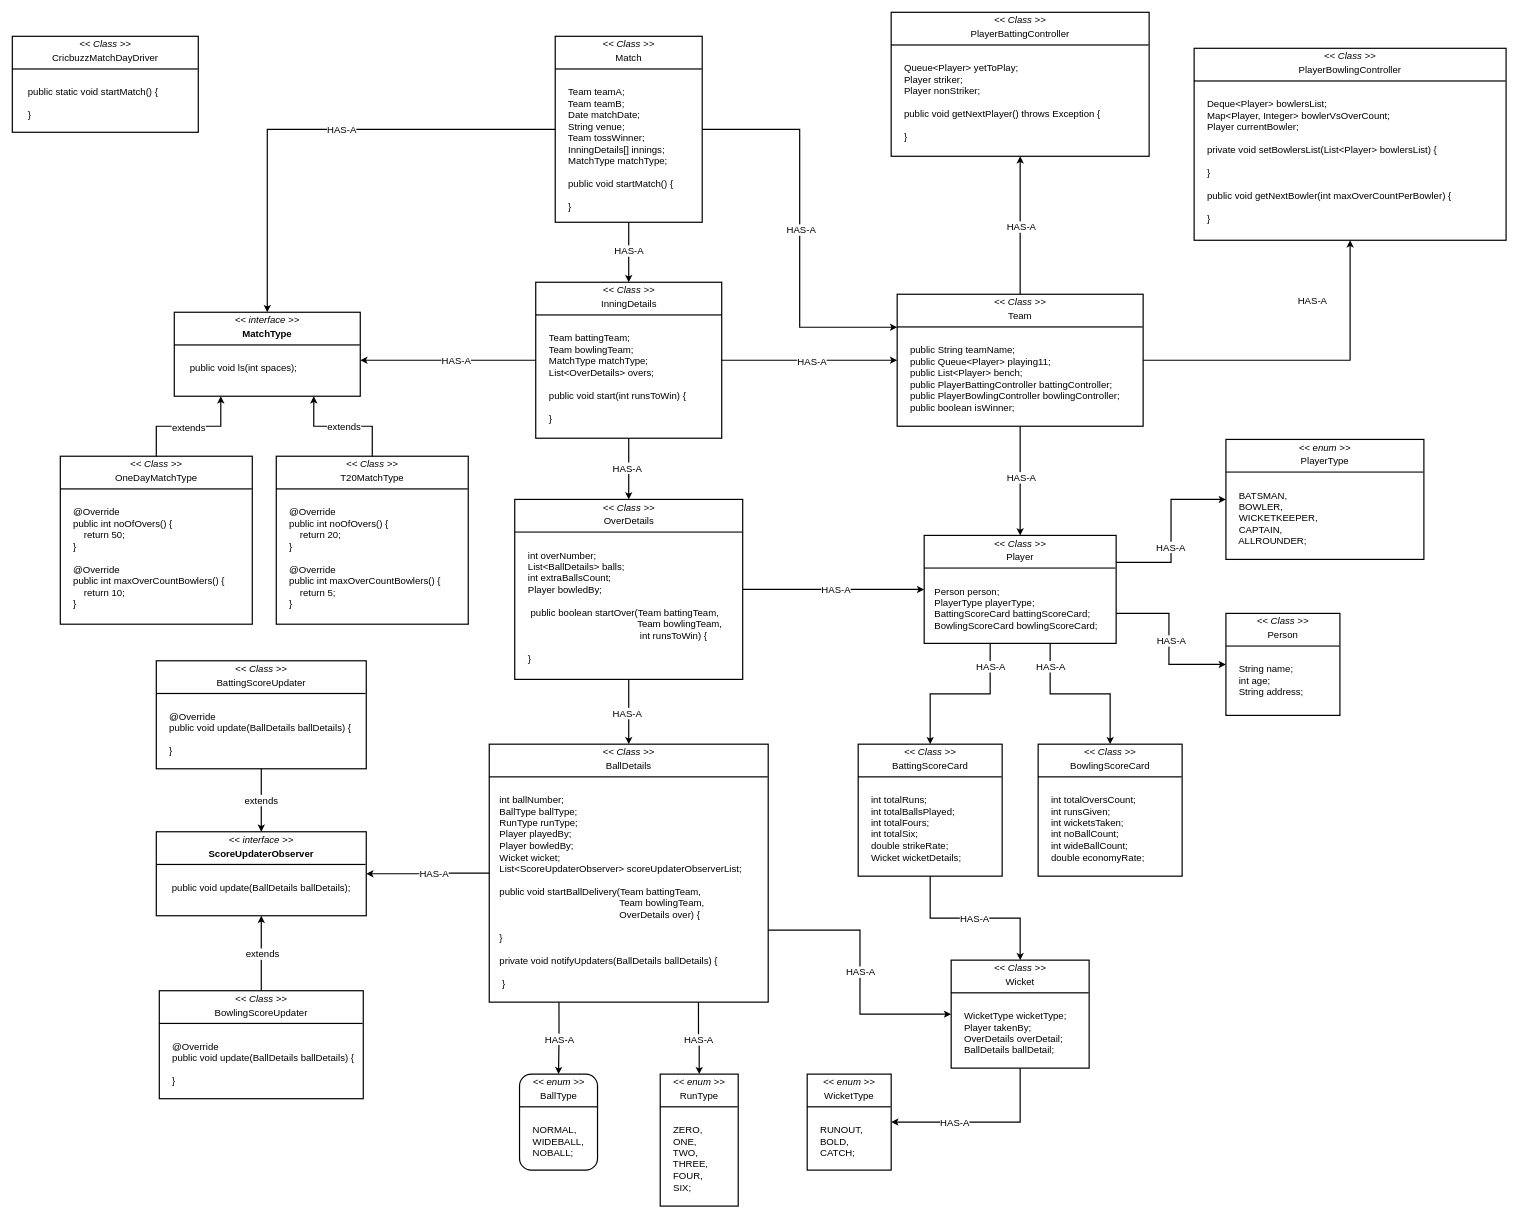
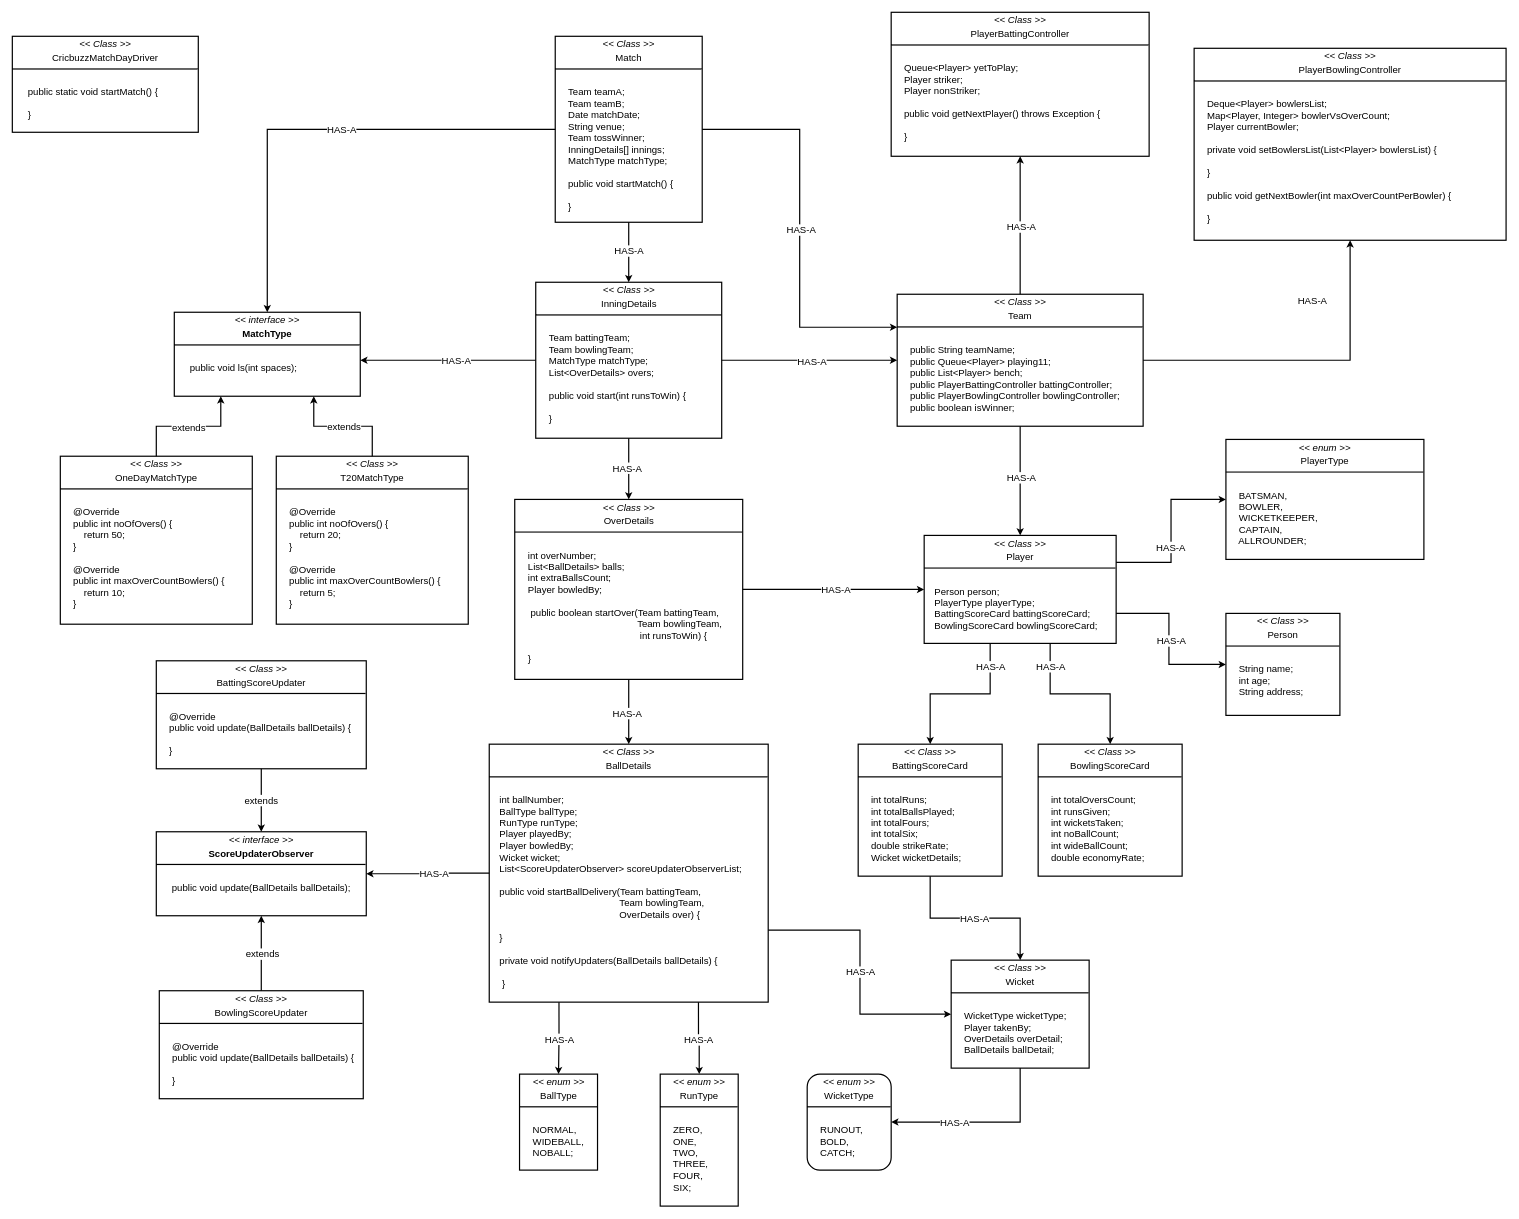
node "<< enum >> BallType NORMAL, WIDEBALL, NOBALL;": shape rounded rectangle -> rectangle
node "<< enum >> WicketType RUNOUT, BOLD, CATCH;": shape rectangle -> rounded rectangle
